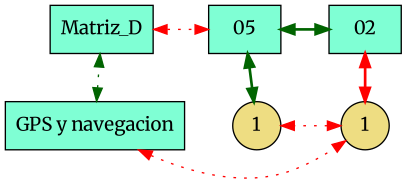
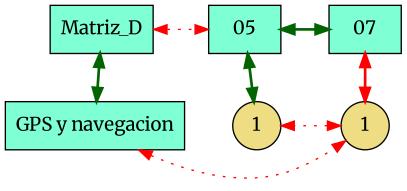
node "02": label "02" -> "07"
edge "Matriz_D" -- "GPS y navegacion": style dotted -> bold
